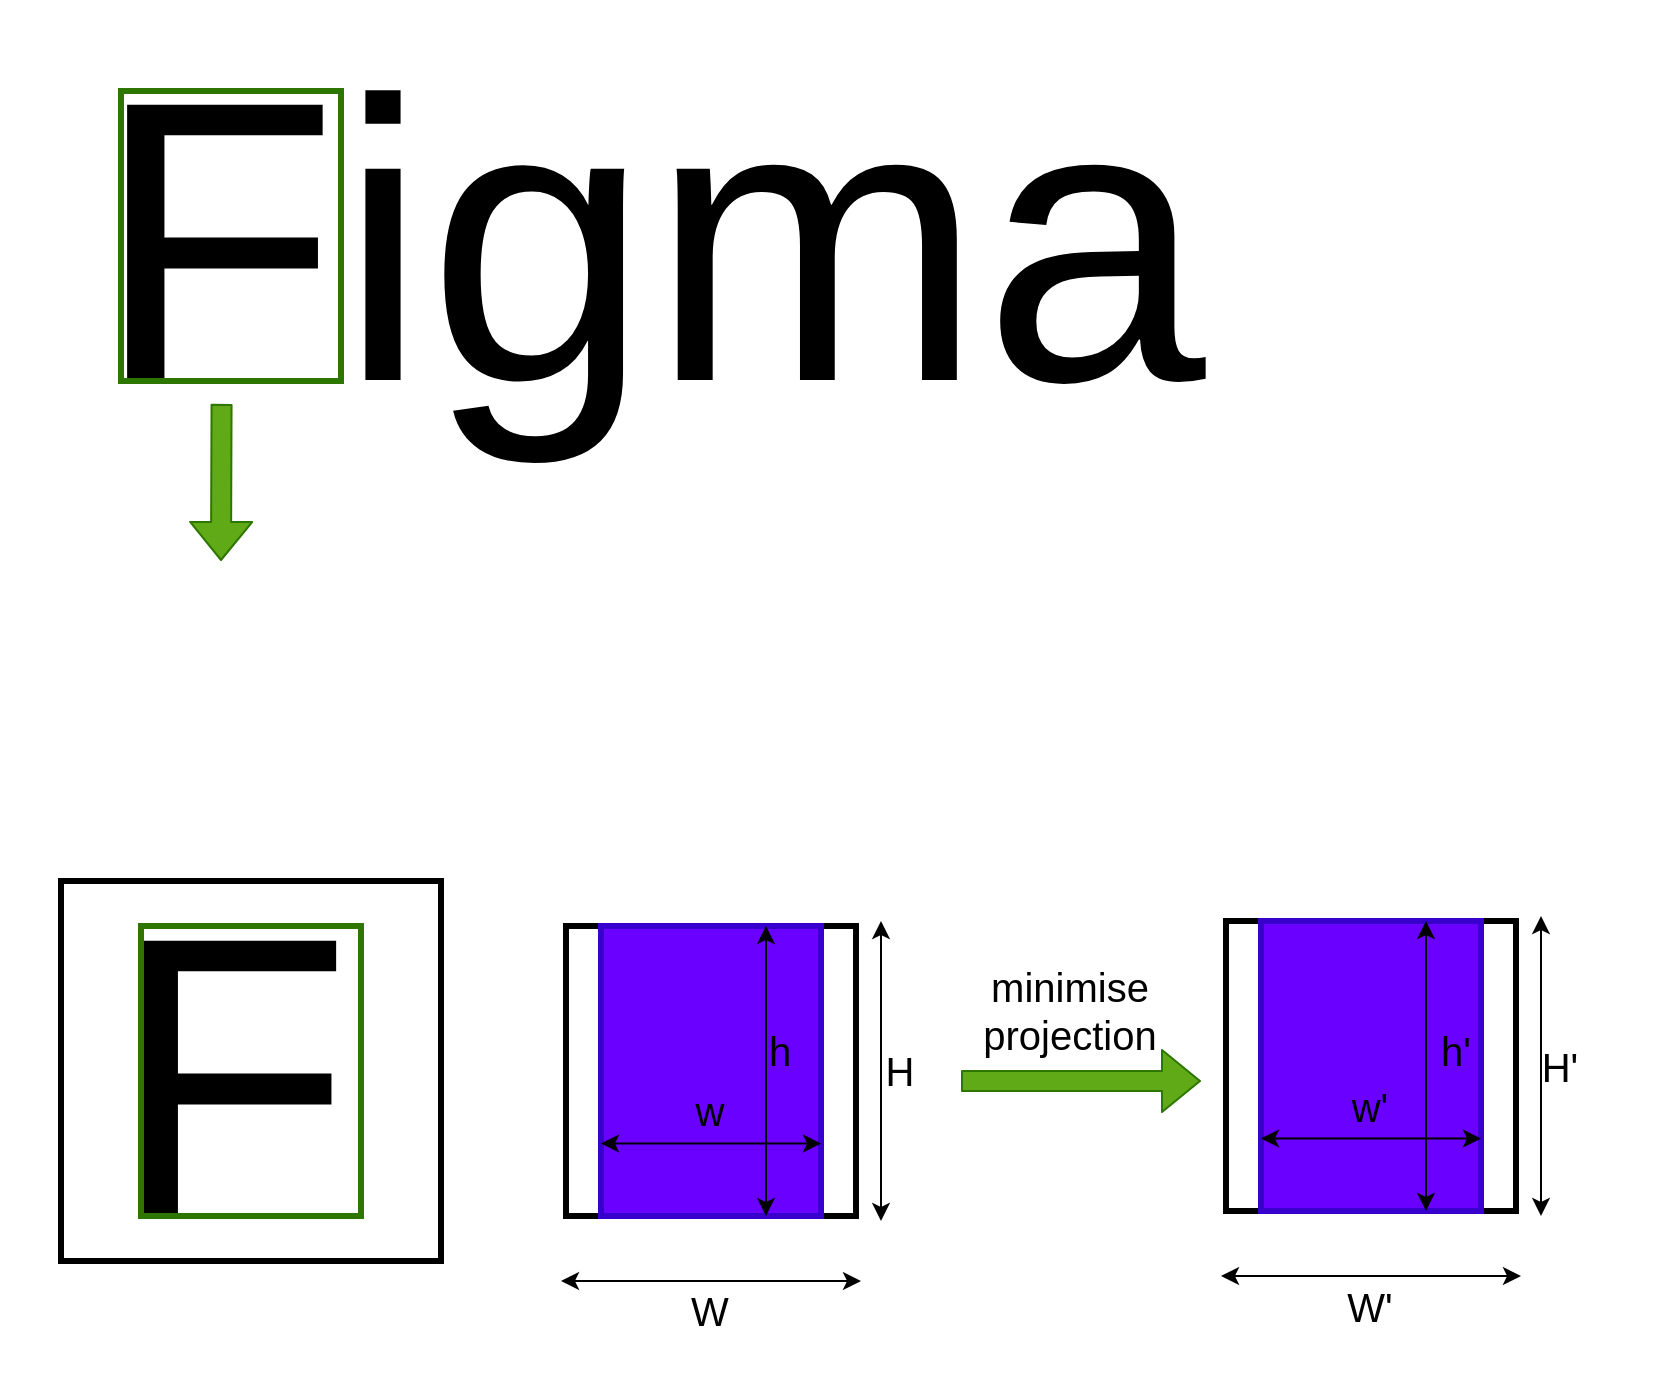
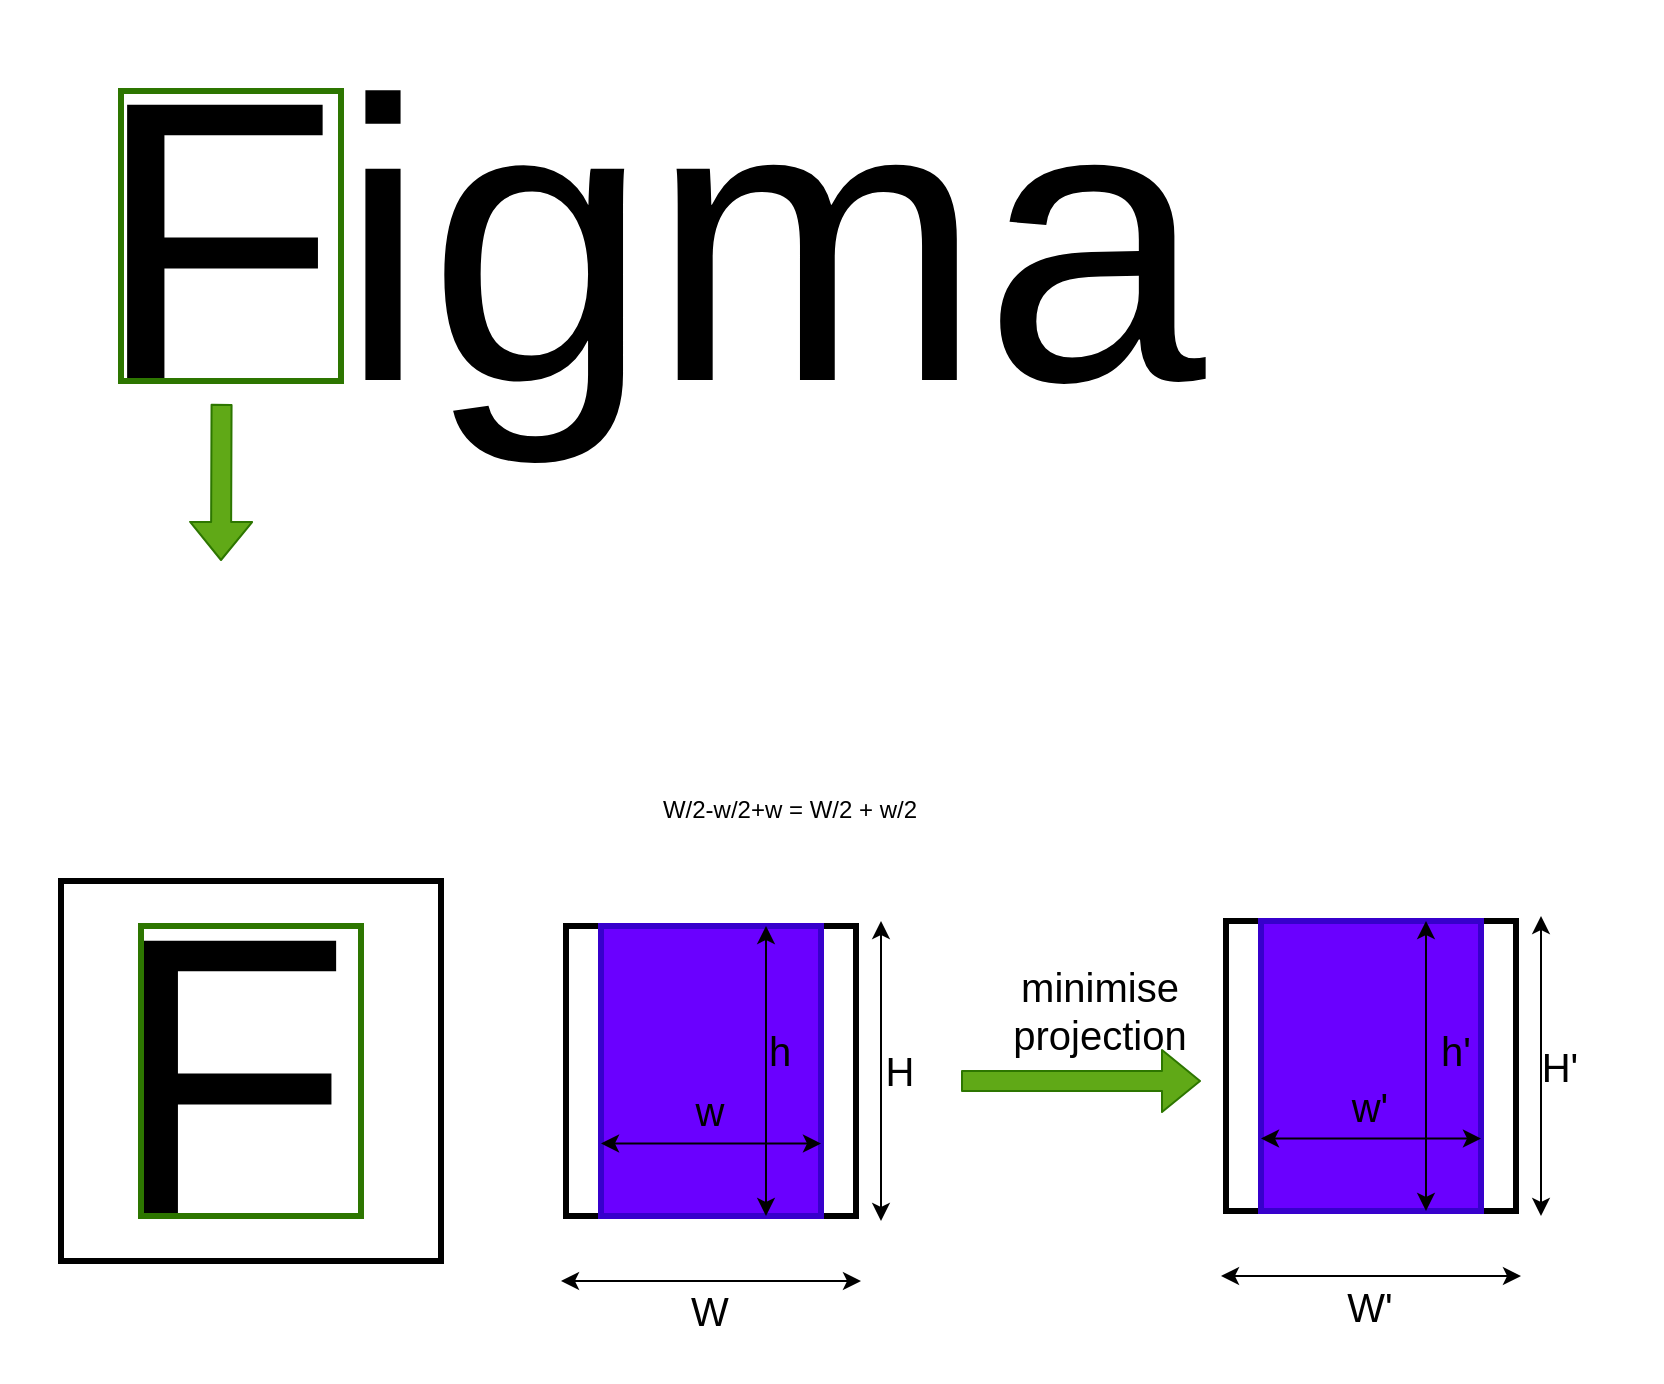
node "W/2-w/2+w = W/2 + w/2": added
node "minimise projection": moved (1071, 1011) -> (1101, 1011)
